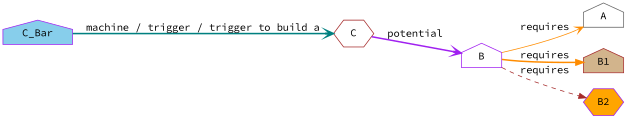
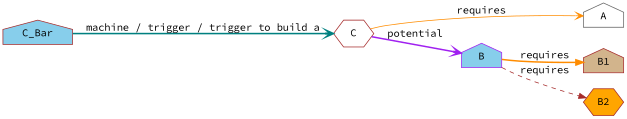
node "C_Bar": color purple -> brown
edge "B" -> "A": now "C" -> "A"
node "B": fillcolor white -> skyblue
node "B2": color purple -> brown
